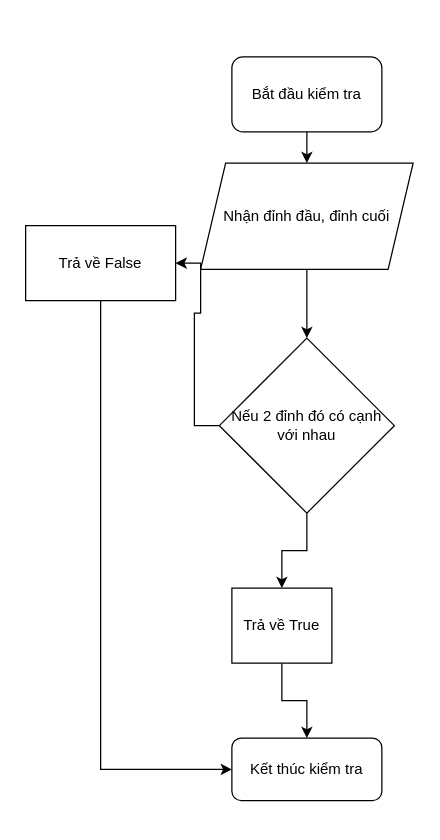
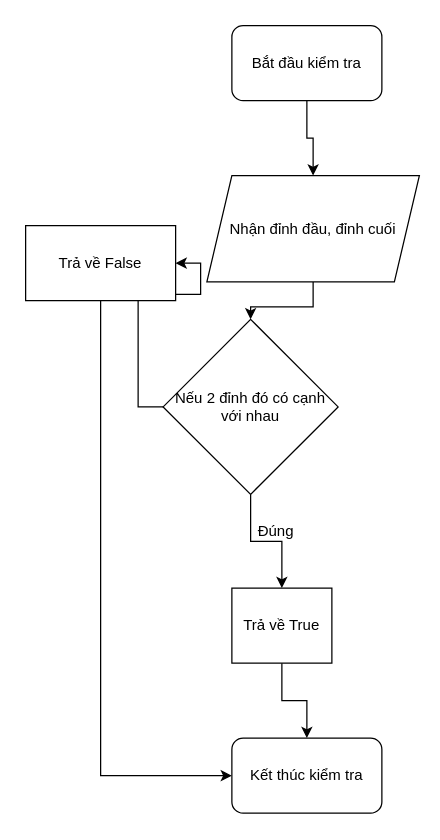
node "Bắt đầu kiểm tra": moved (307, 94) -> (307, 63)
node "Nhận đỉnh đầu, đỉnh cuối": moved (307, 216) -> (313, 229)
node "Nếu 2 đỉnh đó có cạnh với nhau": moved (307, 426) -> (251, 407)
node "Đúng": added
node "Kết thúc kiểm tra": size 150x63 -> 150x75
